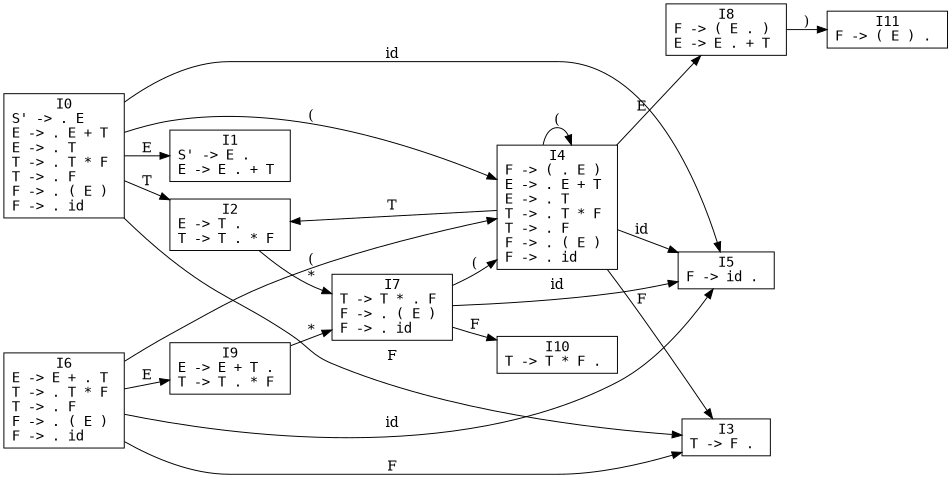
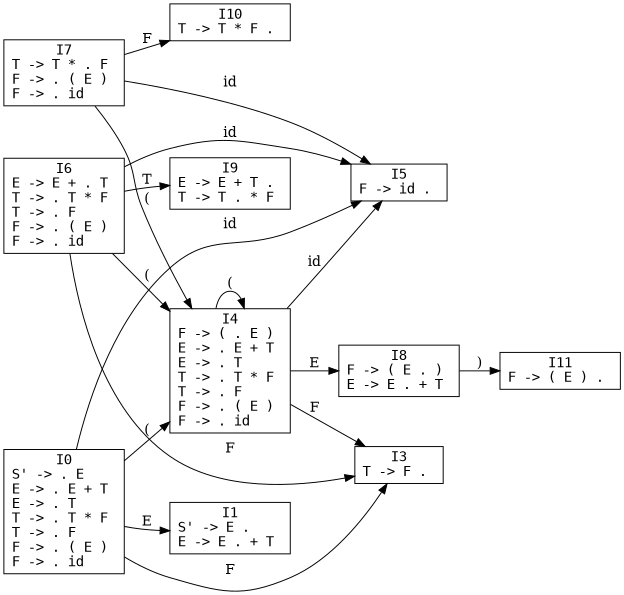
node "I2 E -> T . T -> T . * F": removed
edge "I9 E -> E + T . T -> T . * F" -> "I7 T -> T * . F F -> . ( E ) F -> . id": removed, label "*"
edge "I6 E -> E + . T T -> . T * F T -> . F F -> . ( E ) F -> . id" -> "I9 E -> E + T . T -> T . * F": label "E" -> "T"
